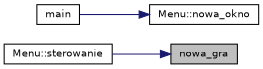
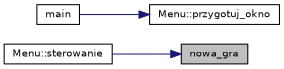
node "Menu::nowa_okno": label "Menu::nowa_okno" -> "Menu::przygotuj_okno"
